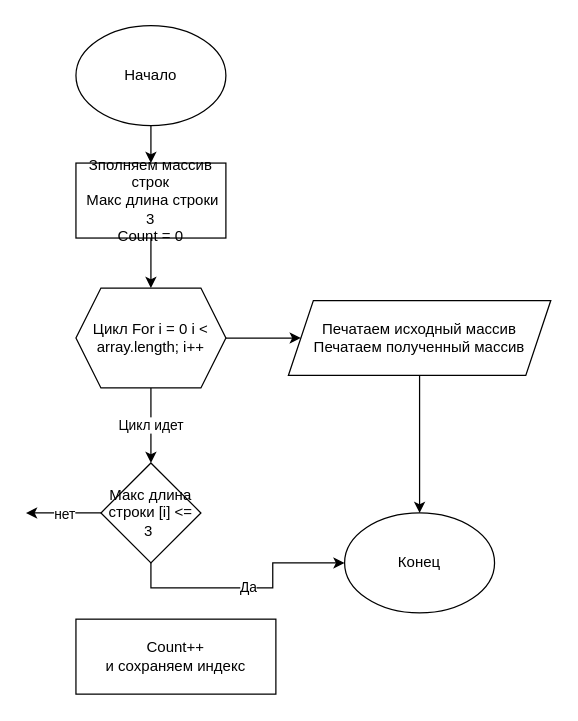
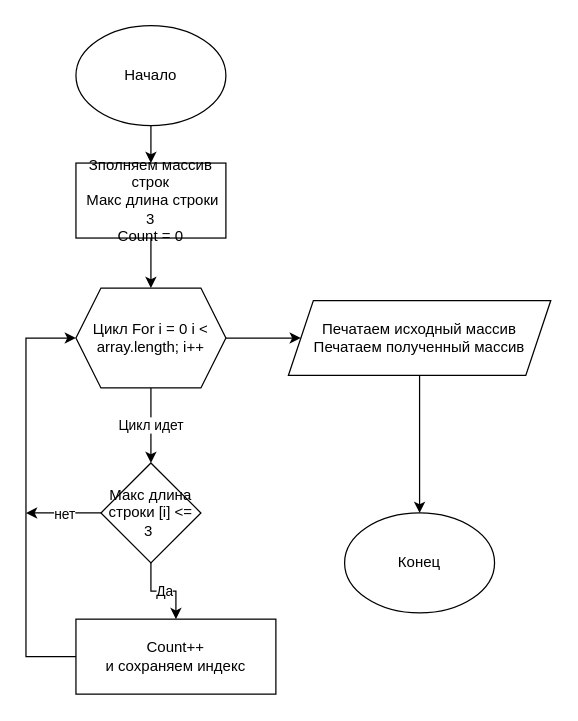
edge "Count++ и сохраняем индекс" -> "Цикл For i = 0 i < array.length; i++": added
edge "Макс длина строки [i] <= 3" -> "Конец": now "Макс длина строки [i] <= 3" -> "Count++ и сохраняем индекс"
